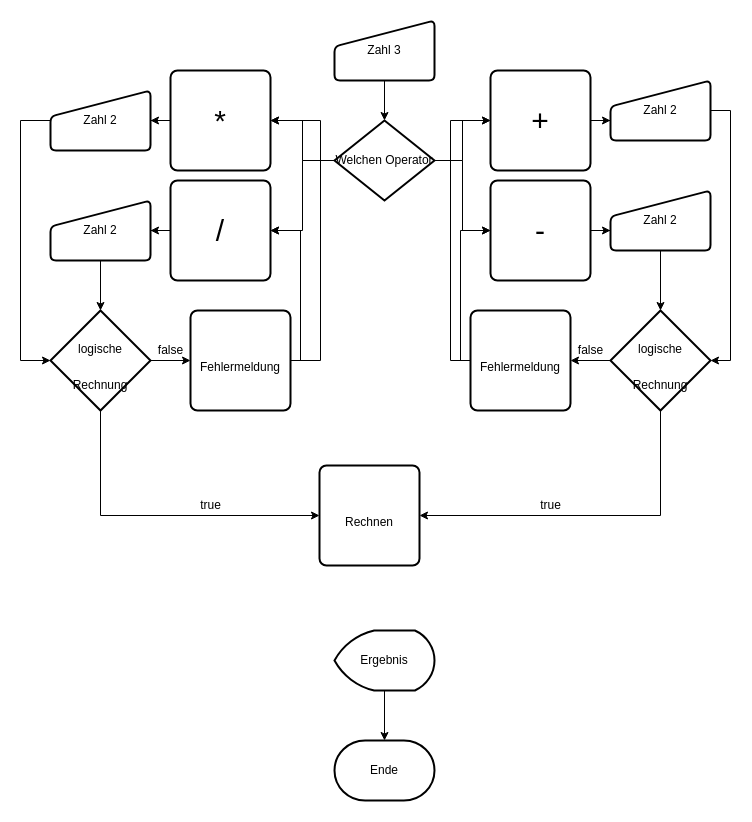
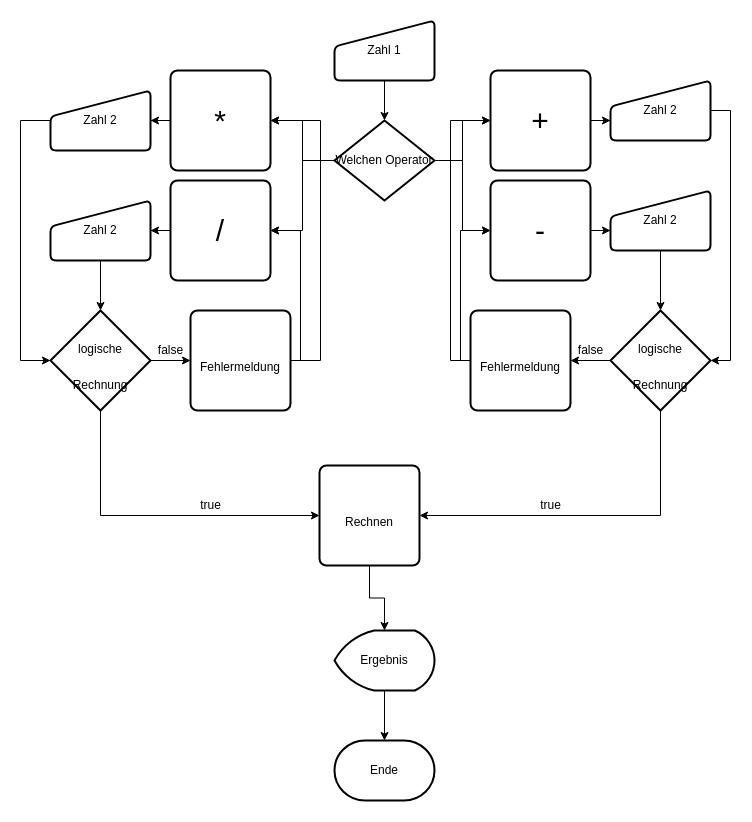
node "Zahl 3": label "Zahl 3" -> "Zahl 1"
edge "Rechnen" -> "Ergebnis": added
